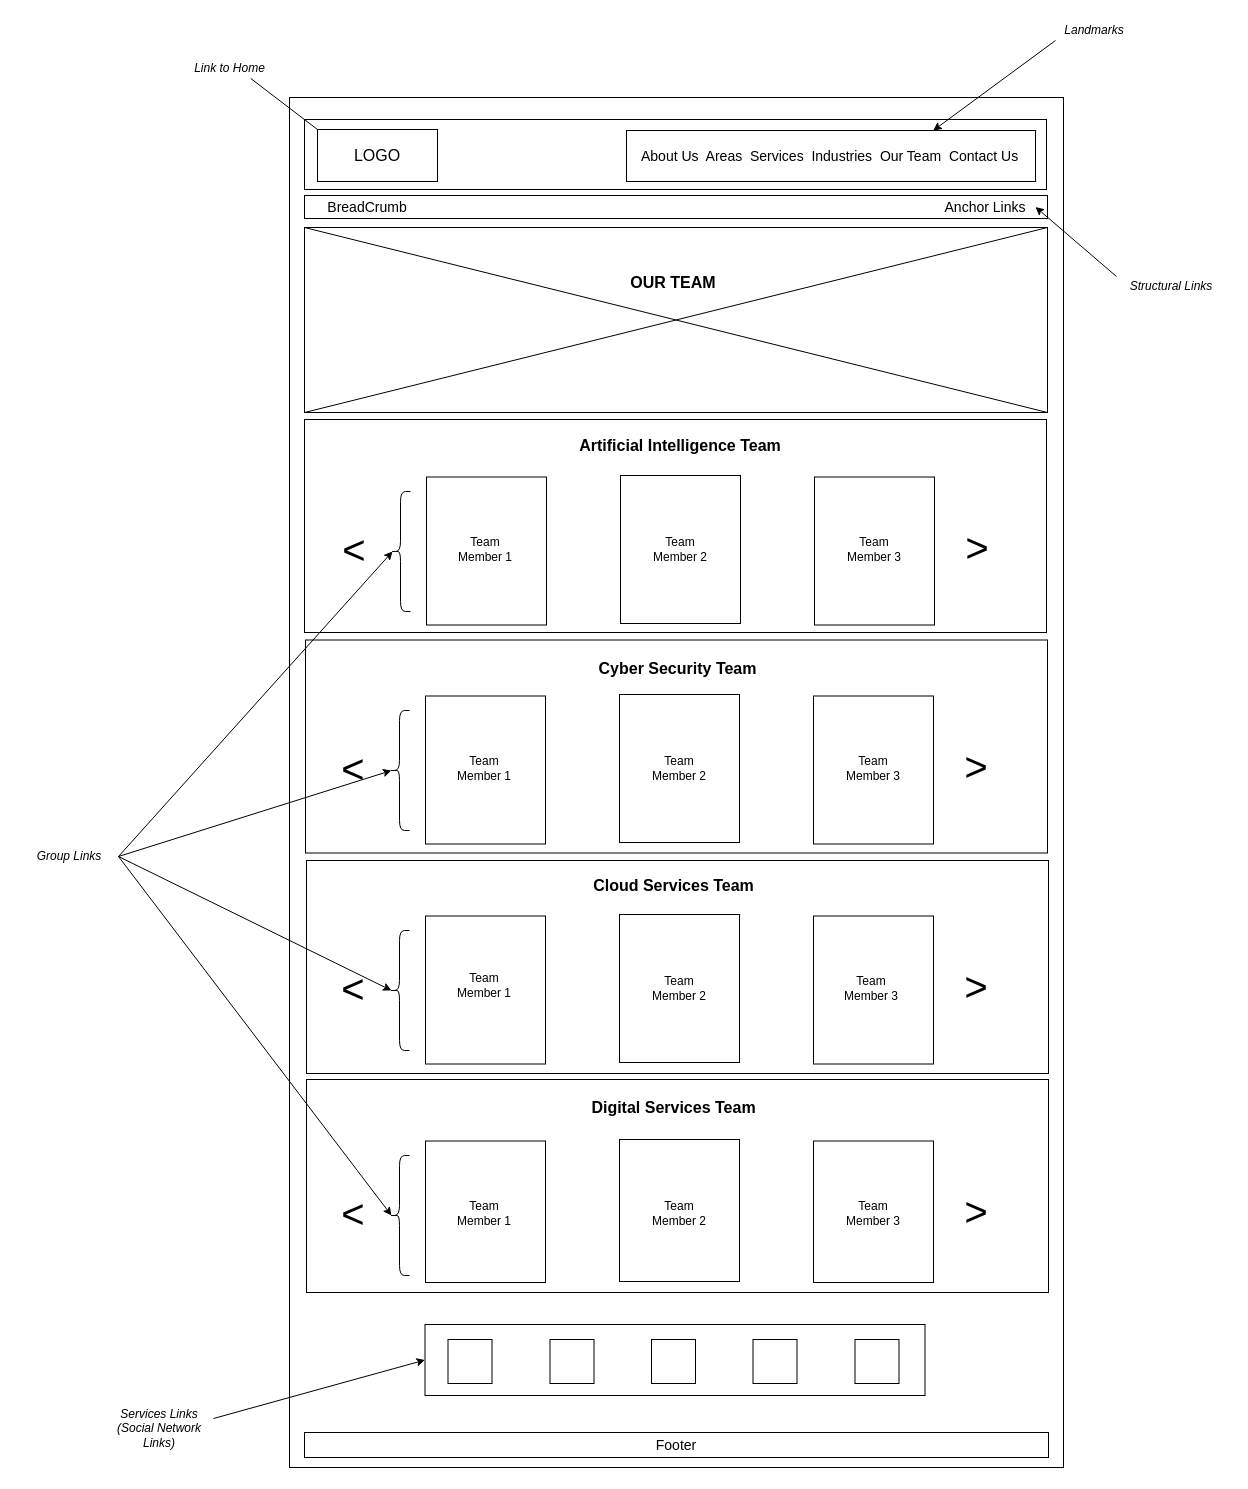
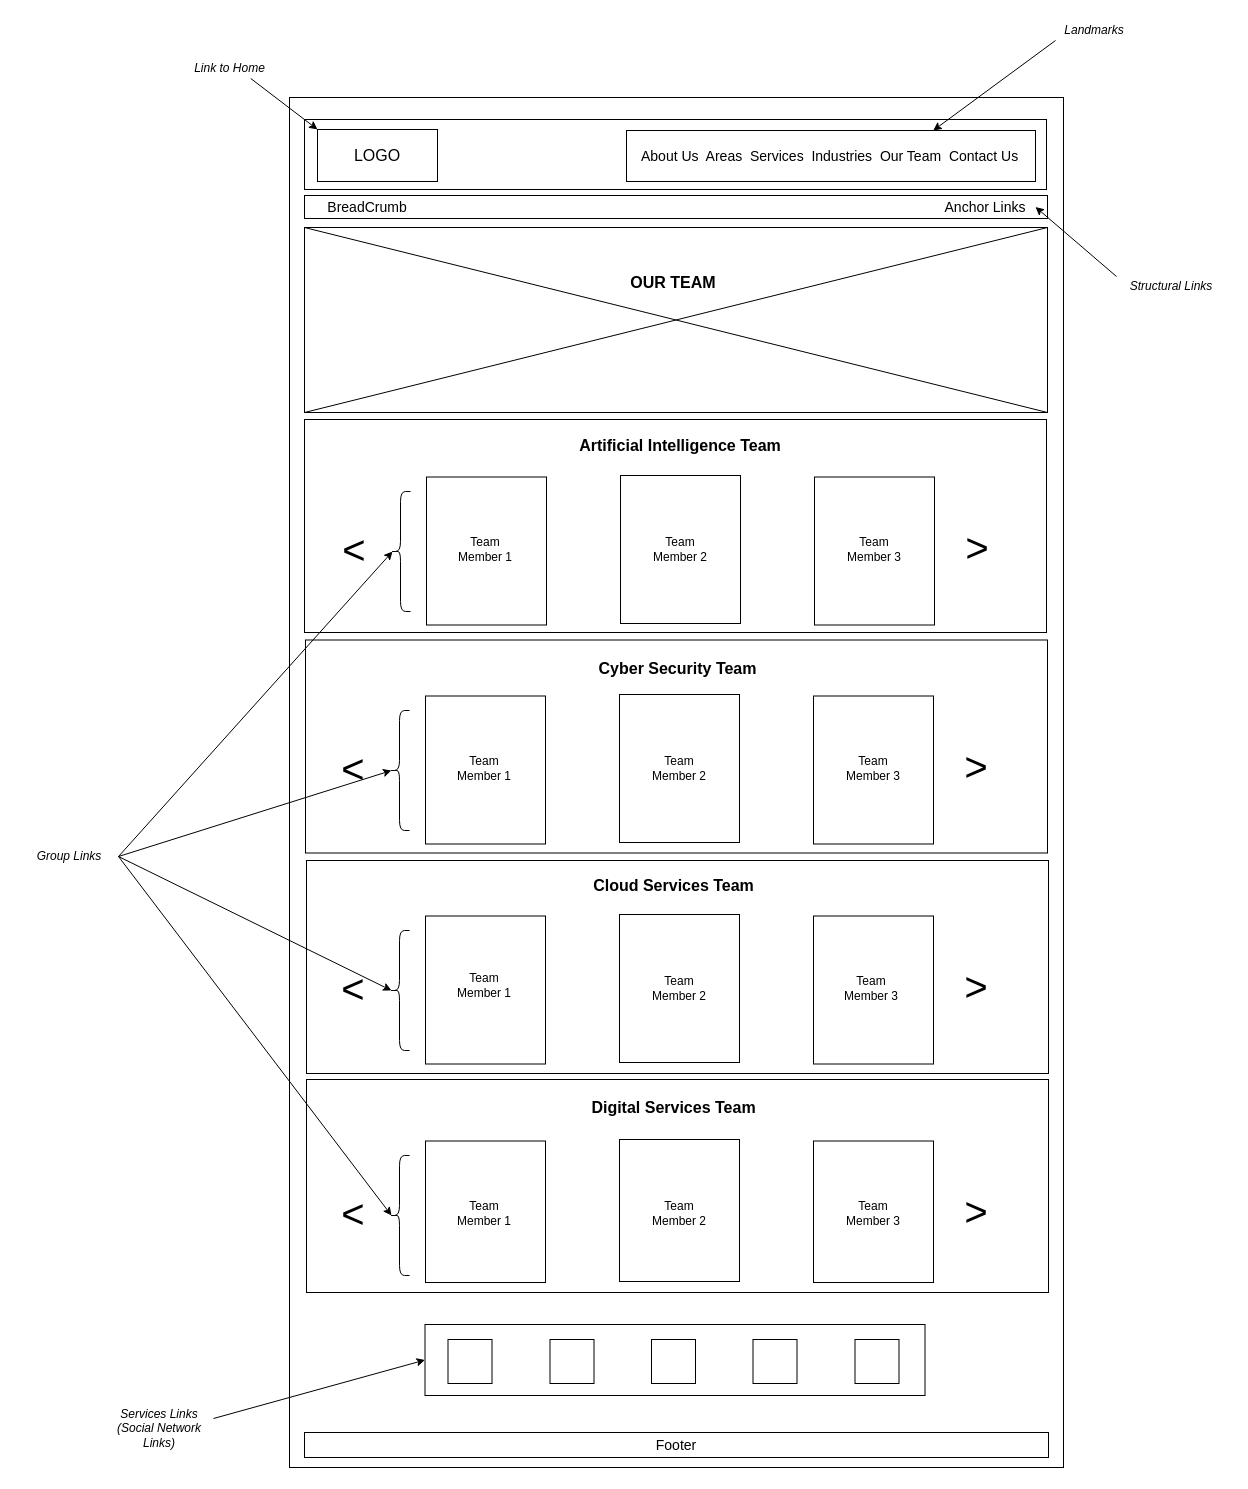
edge "Link to Home" -- "LOGO": arrowhead none -> classic
